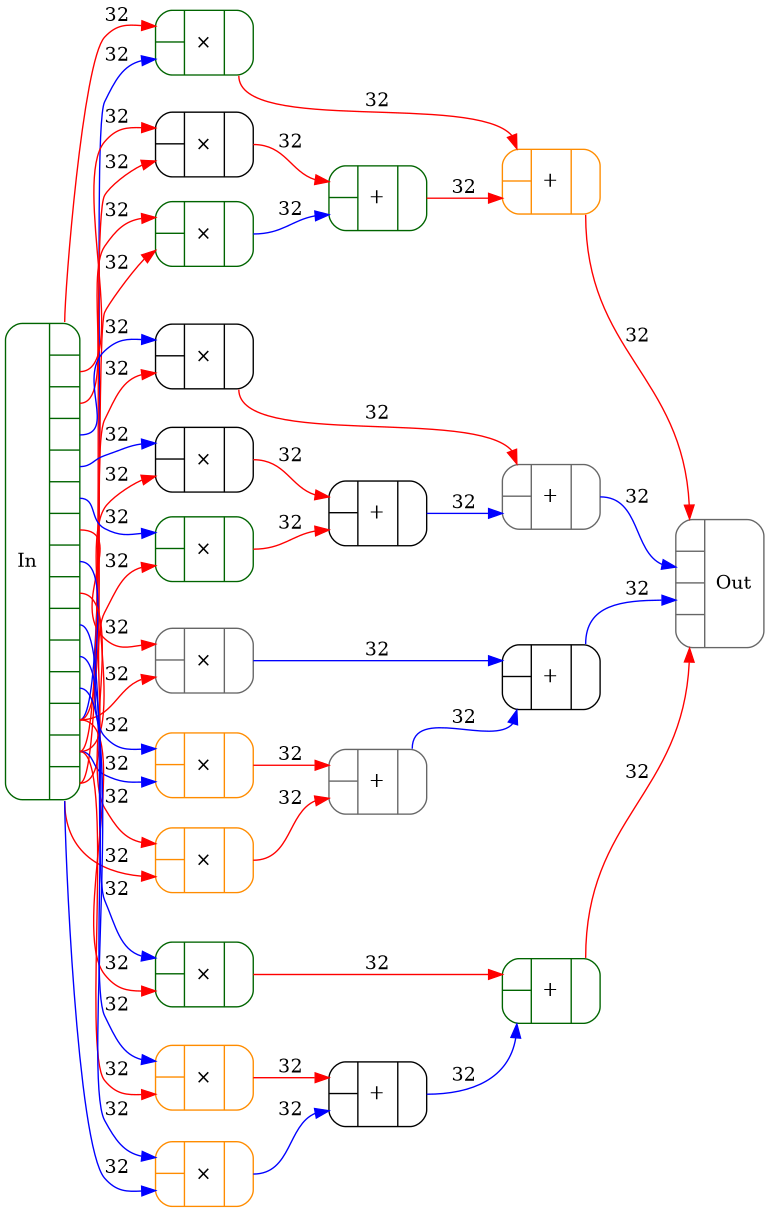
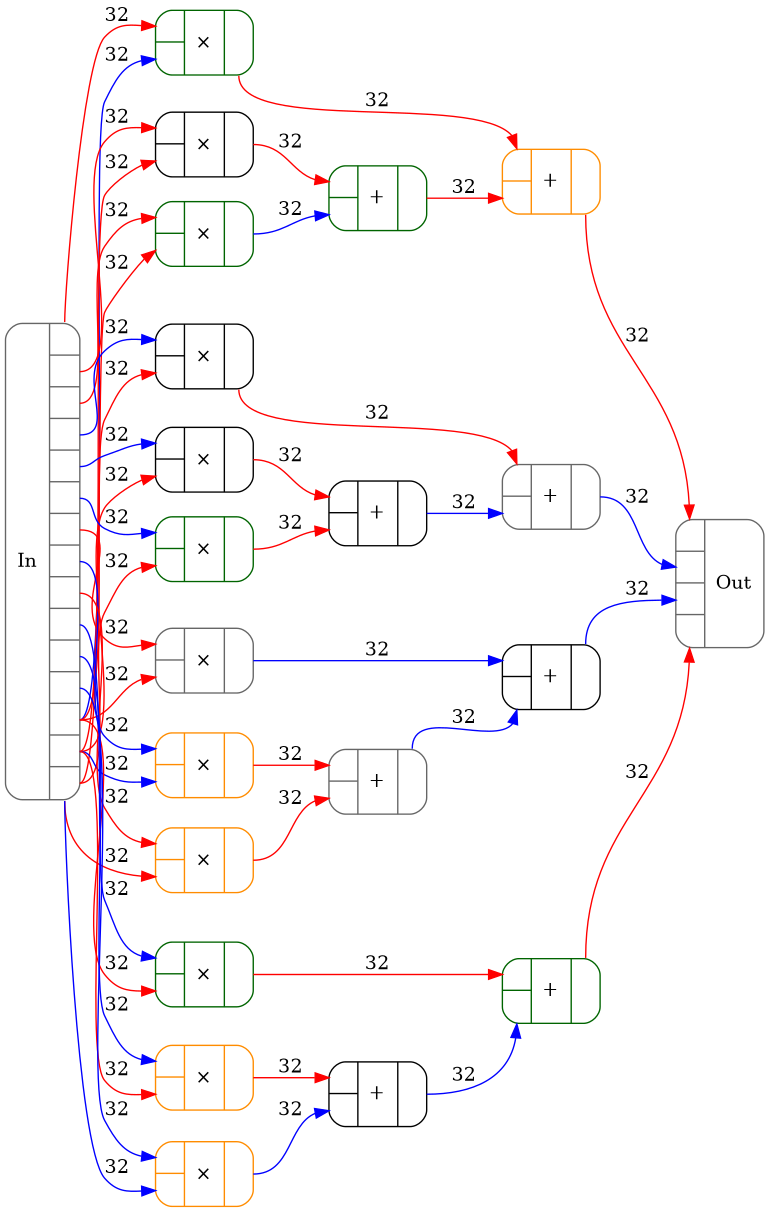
node "In": color darkgreen -> gray40
